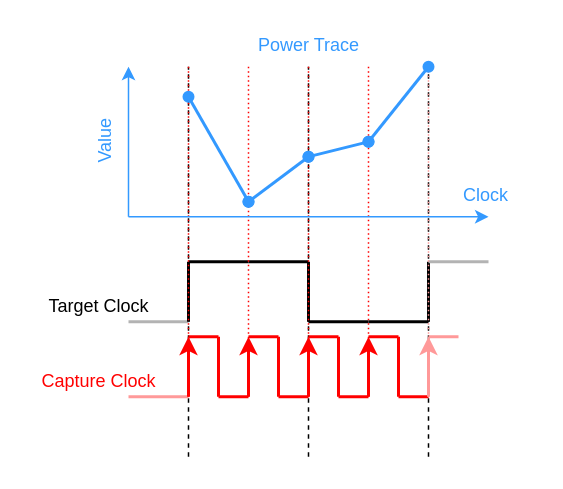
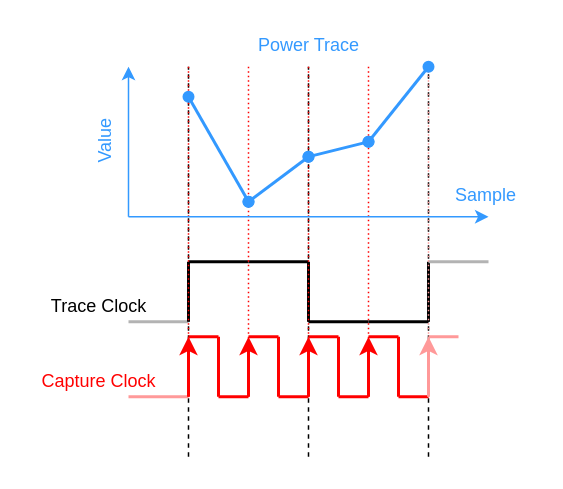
node "Clock": label "Clock" -> "Sample"
node "Target Clock": label "Target Clock" -> "Trace Clock"
